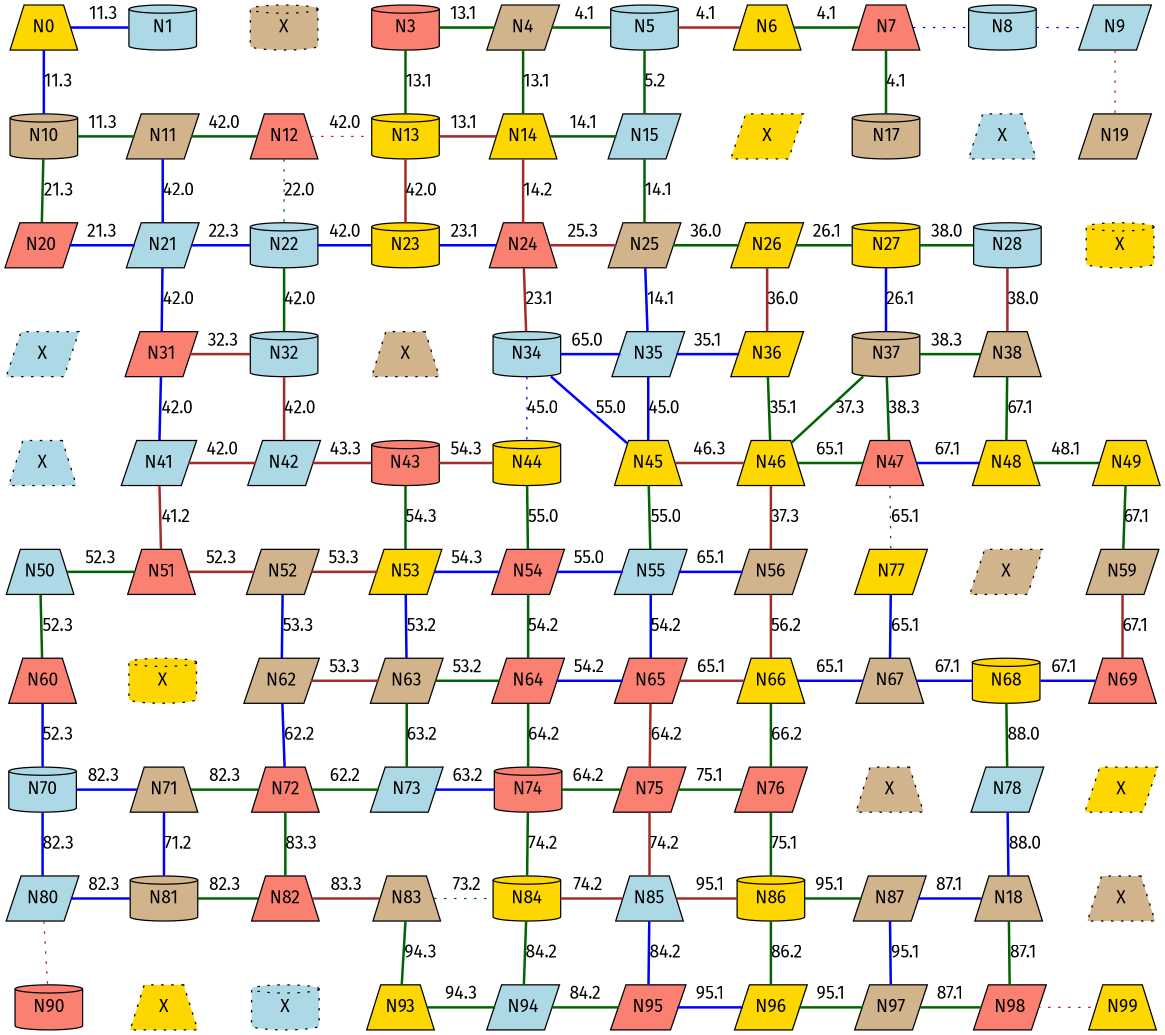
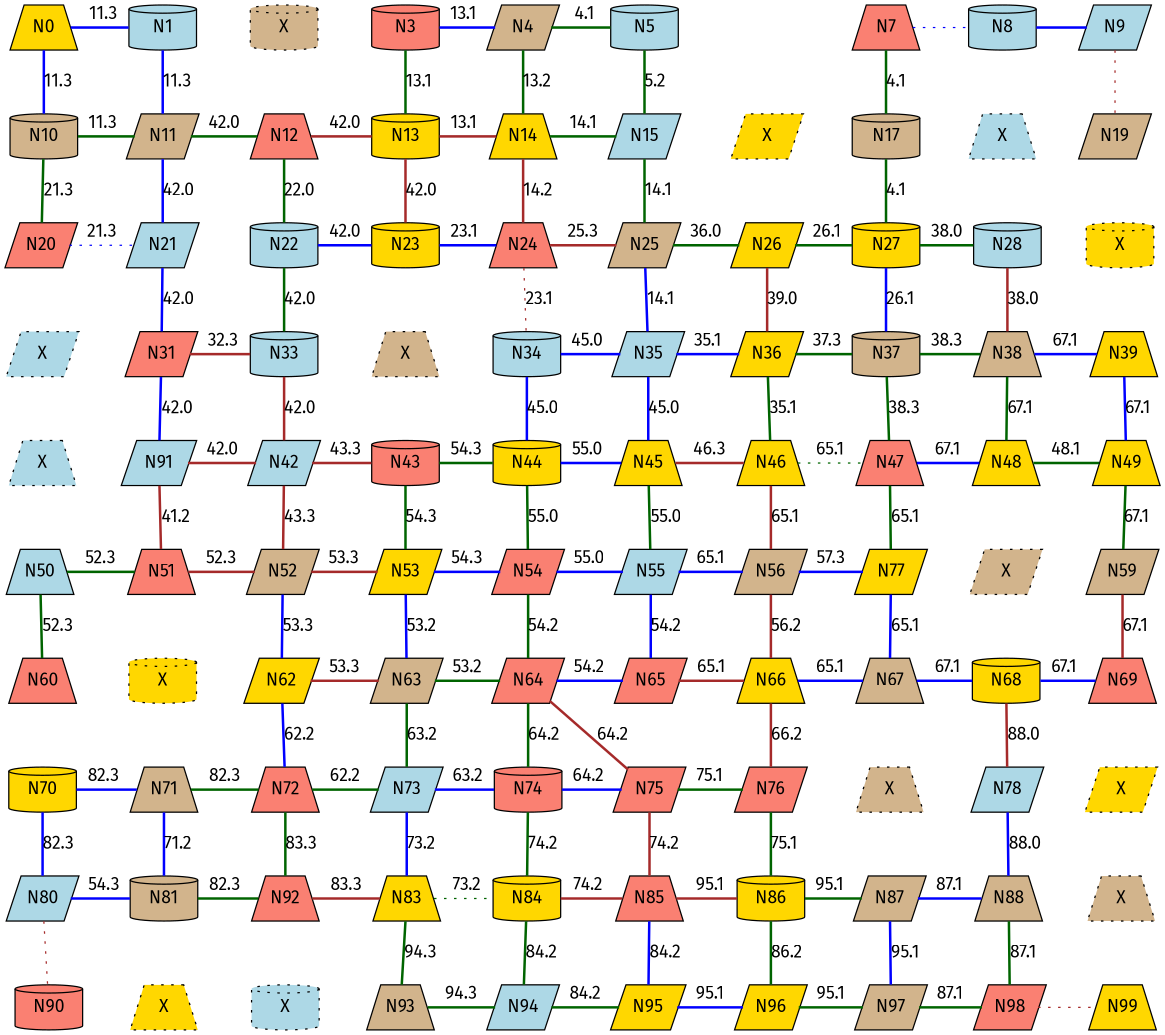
edge "N3" -- "N4": color darkgreen -> blue
node "N6": removed
edge "N8" -- "N9": style dotted -> bold
edge "N1" -- "N11": added, label "11.3"
edge "N4" -- "N14": label "13.1" -> "13.2"
edge "N12" -- "N13": style dotted -> bold
edge "N12" -- "N22": style dotted -> bold
edge "N17" -- "N27": added, label "4.1"
edge "N20" -- "N21": style bold -> dotted
edge "N21" -- "N22": removed, label "22.3"
edge "N24" -- "N34": style bold -> dotted
edge "N26" -- "N36": label "36.0" -> "39.0"
edge "N34" -- "N35": label "65.0" -> "45.0"
node "N32": label "N32" -> "N33"
node "N39": added
edge "N34" -- "N44": style dotted -> bold
edge "N37" -- "N46": now "N37" -- "N36"
edge "N34" -- "N45": now "N44" -- "N45"
node "N41": label "N41" -> "N91"
edge "N43" -- "N44": color brown -> darkgreen
edge "N46" -- "N47": style bold -> dotted
edge "N42" -- "N52": added, label "43.3"
edge "N46" -- "N56": label "37.3" -> "65.1"
edge "N47" -- "N77": style dotted -> bold
edge "N56" -- "N77": added, label "57.3"
node "N62": fillcolor tan -> gold
edge "N60" -- "N70": removed, label "52.3"
edge "N65" -- "N75": now "N64" -- "N75"
edge "N66" -- "N76": color darkgreen -> brown
edge "N68" -- "N78": color darkgreen -> brown
node "N70": fillcolor lightblue -> gold
edge "N74" -- "N75": color darkgreen -> blue
edge "N73" -- "N83": added, label "73.2"
edge "N80" -- "N81": label "82.3" -> "54.3"
node "N82": label "N82" -> "N92"
node "N83": fillcolor tan -> gold
node "N85": fillcolor lightblue -> salmon
node "N18": label "N18" -> "N88"
node "N93": fillcolor gold -> tan
node "N95": fillcolor salmon -> gold
